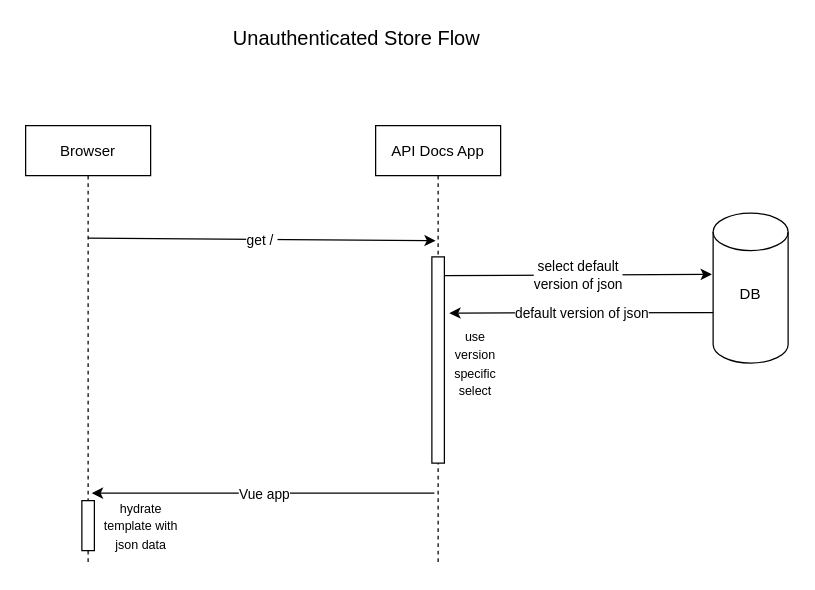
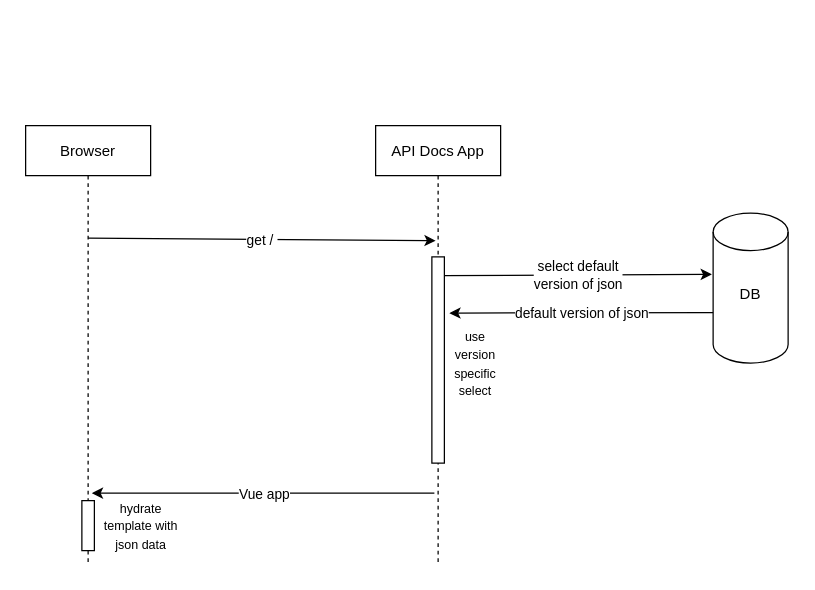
node "Unauthenticated Store Flow": removed
